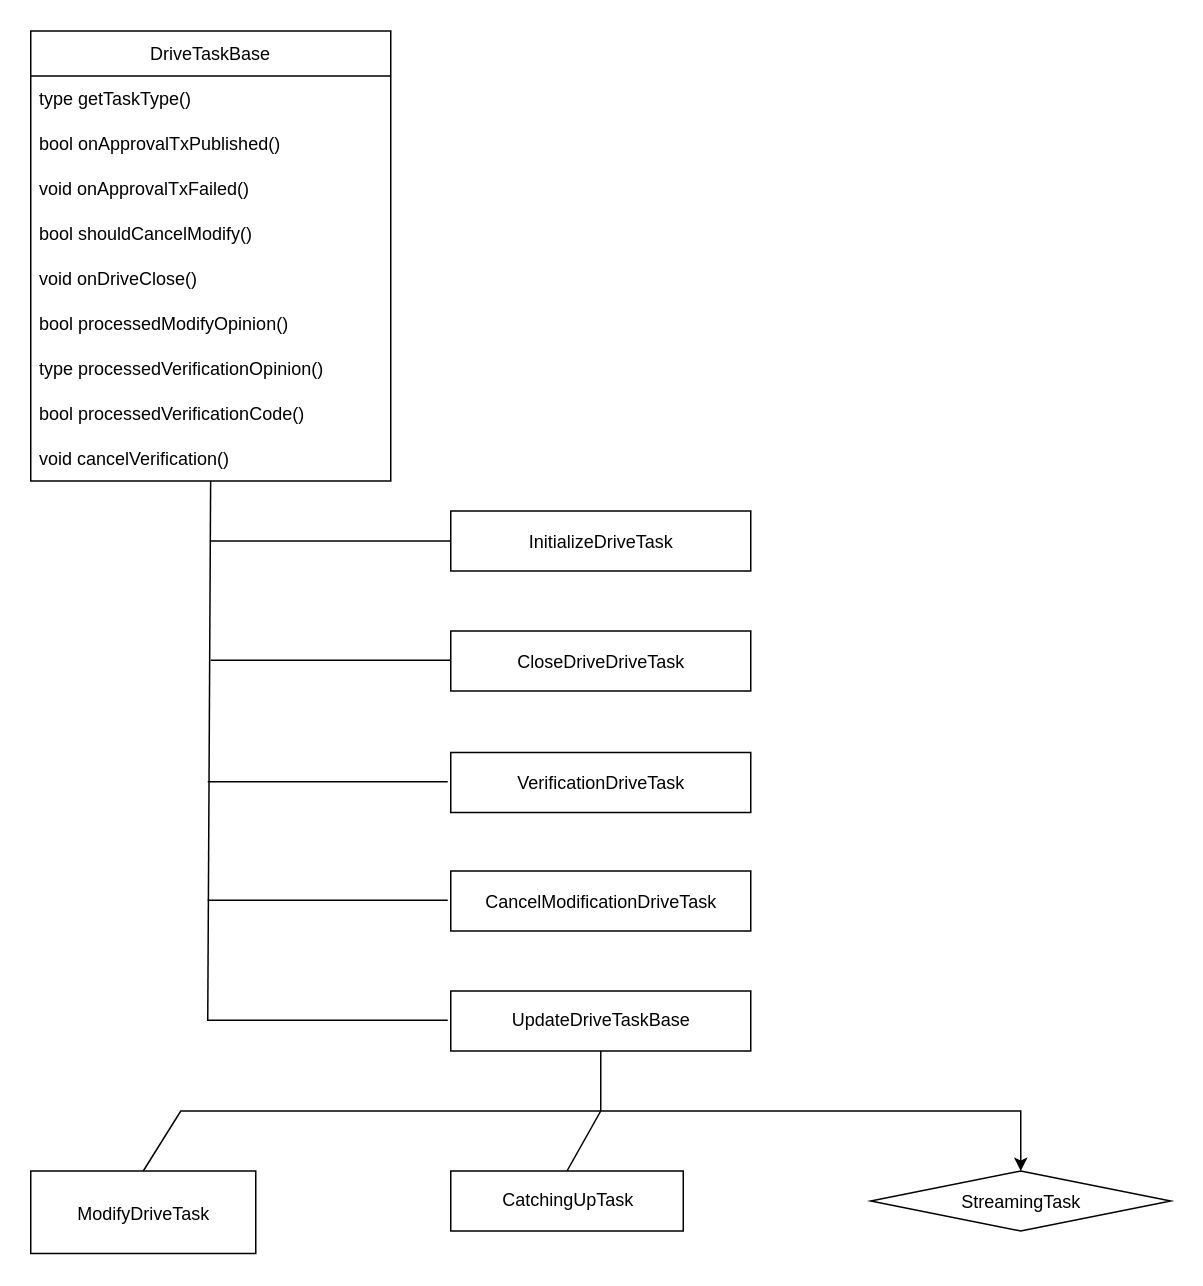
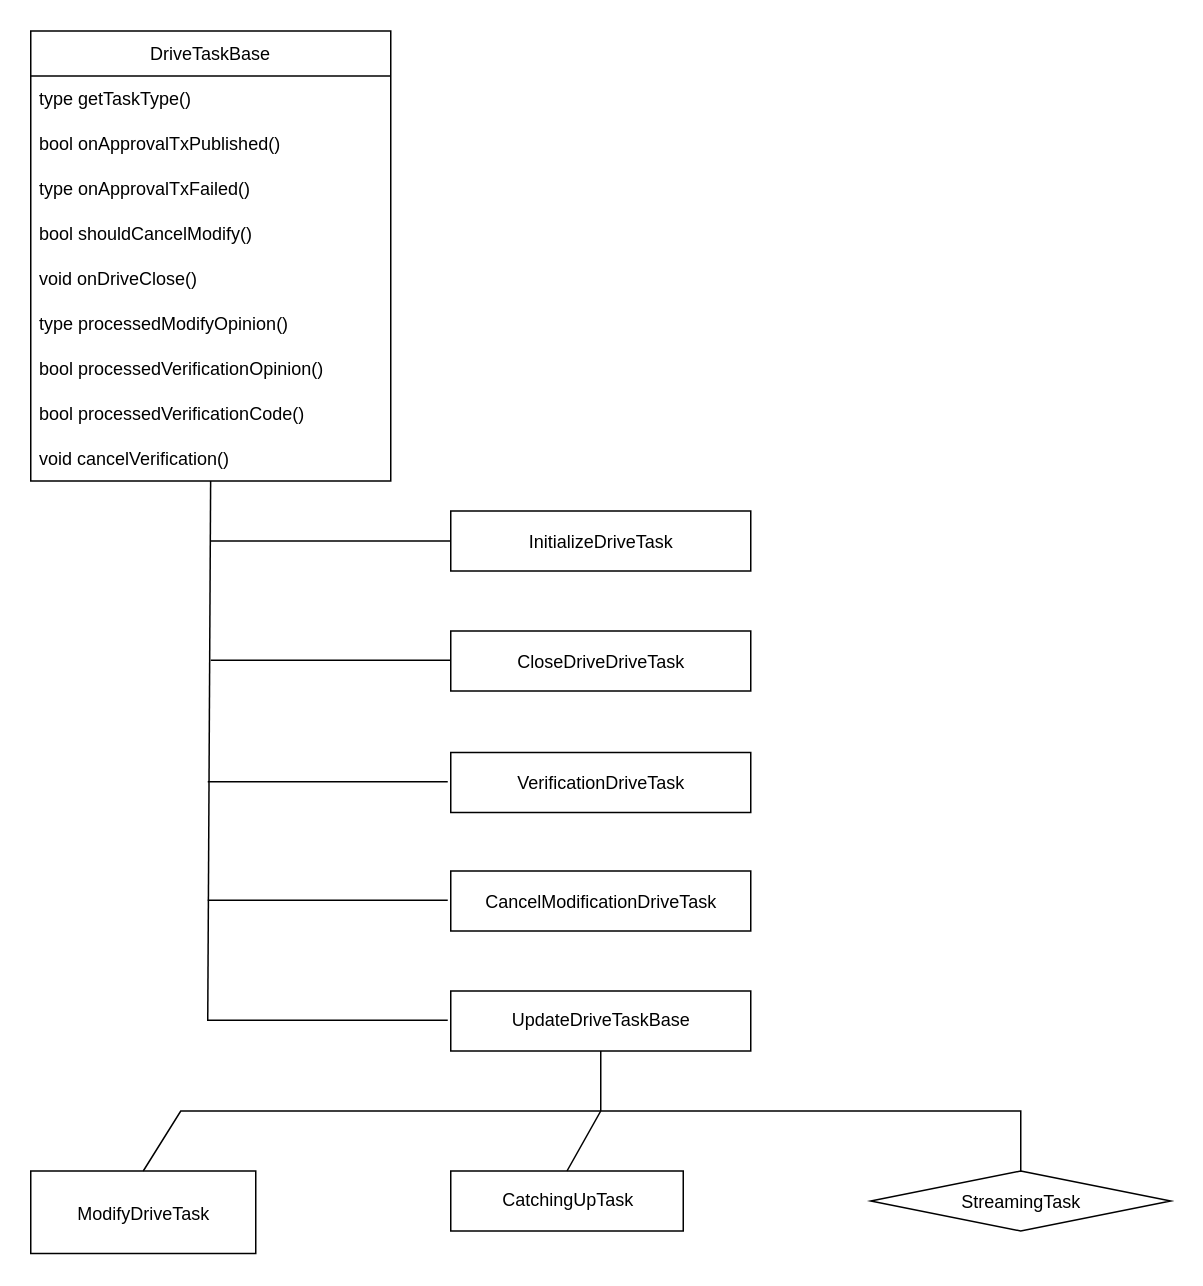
node "void onApprovalTxFailed()": label "void onApprovalTxFailed()" -> "type onApprovalTxFailed()"
node "bool processedModifyOpinion()": label "bool processedModifyOpinion()" -> "type processedModifyOpinion()"
node "type processedVerificationOpinion()": label "type processedVerificationOpinion()" -> "bool processedVerificationOpinion()"
edge "ModifyDriveTask" -> "StreamingTask": arrowhead classic -> none
